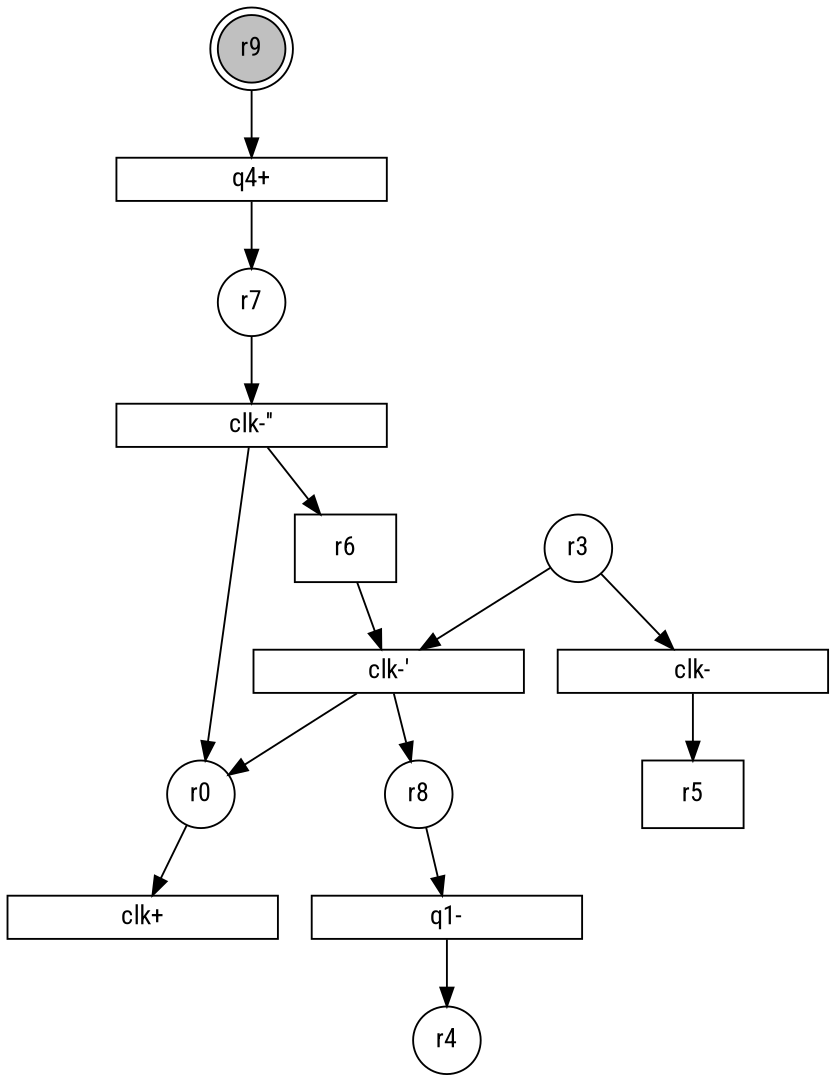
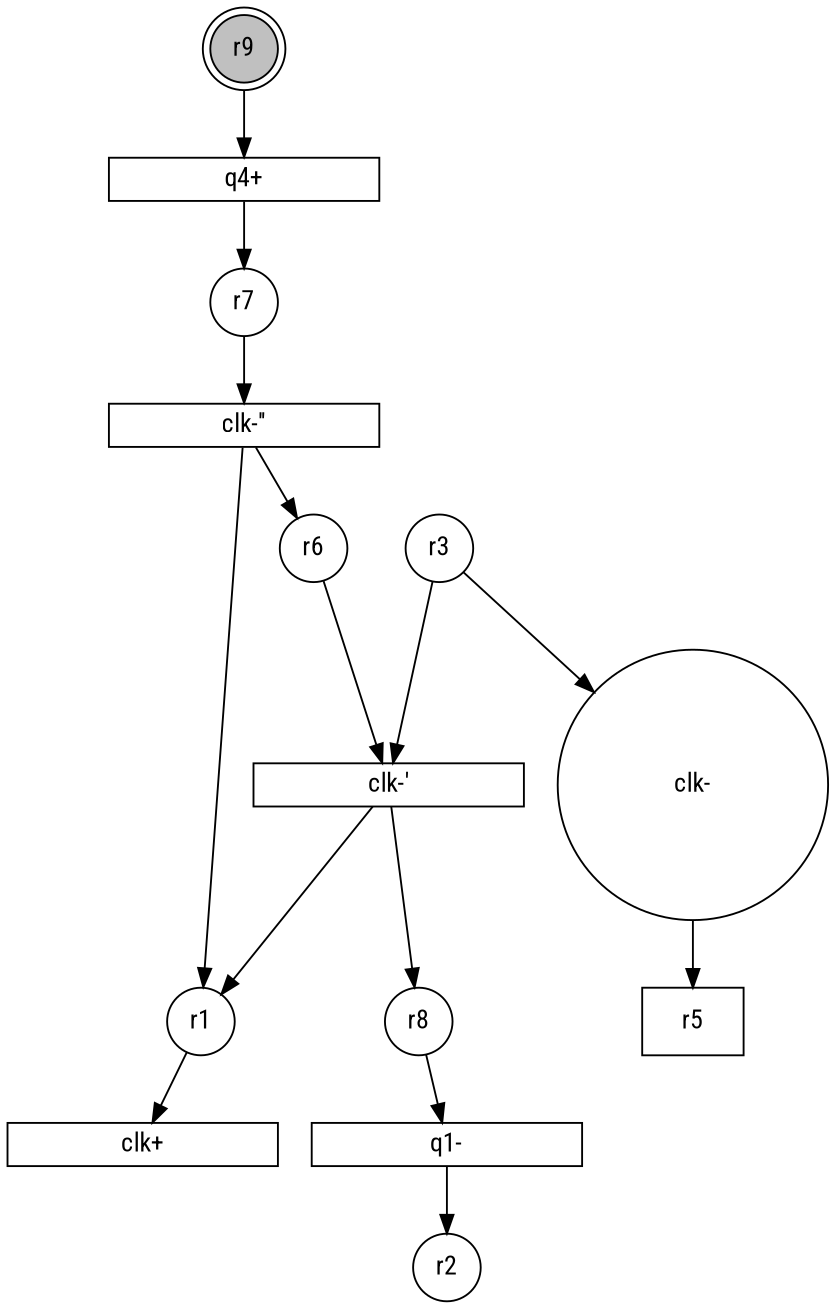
node "r6": shape box -> circle
node "clk-": shape box -> circle
node "r0": label "r0" -> "r1"
node "r4": label "r4" -> "r2"
